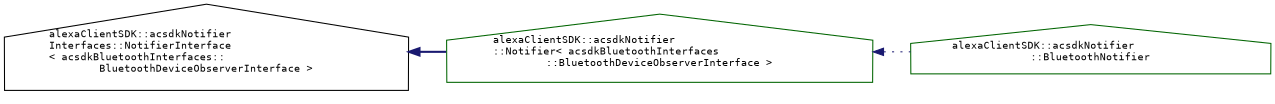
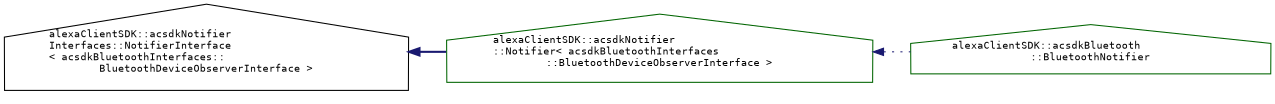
node "alexaClientSDK::acsdkNotifier ::BluetoothNotifier": label "alexaClientSDK::acsdkNotifier ::BluetoothNotifier" -> "alexaClientSDK::acsdkBluetooth ::BluetoothNotifier"
